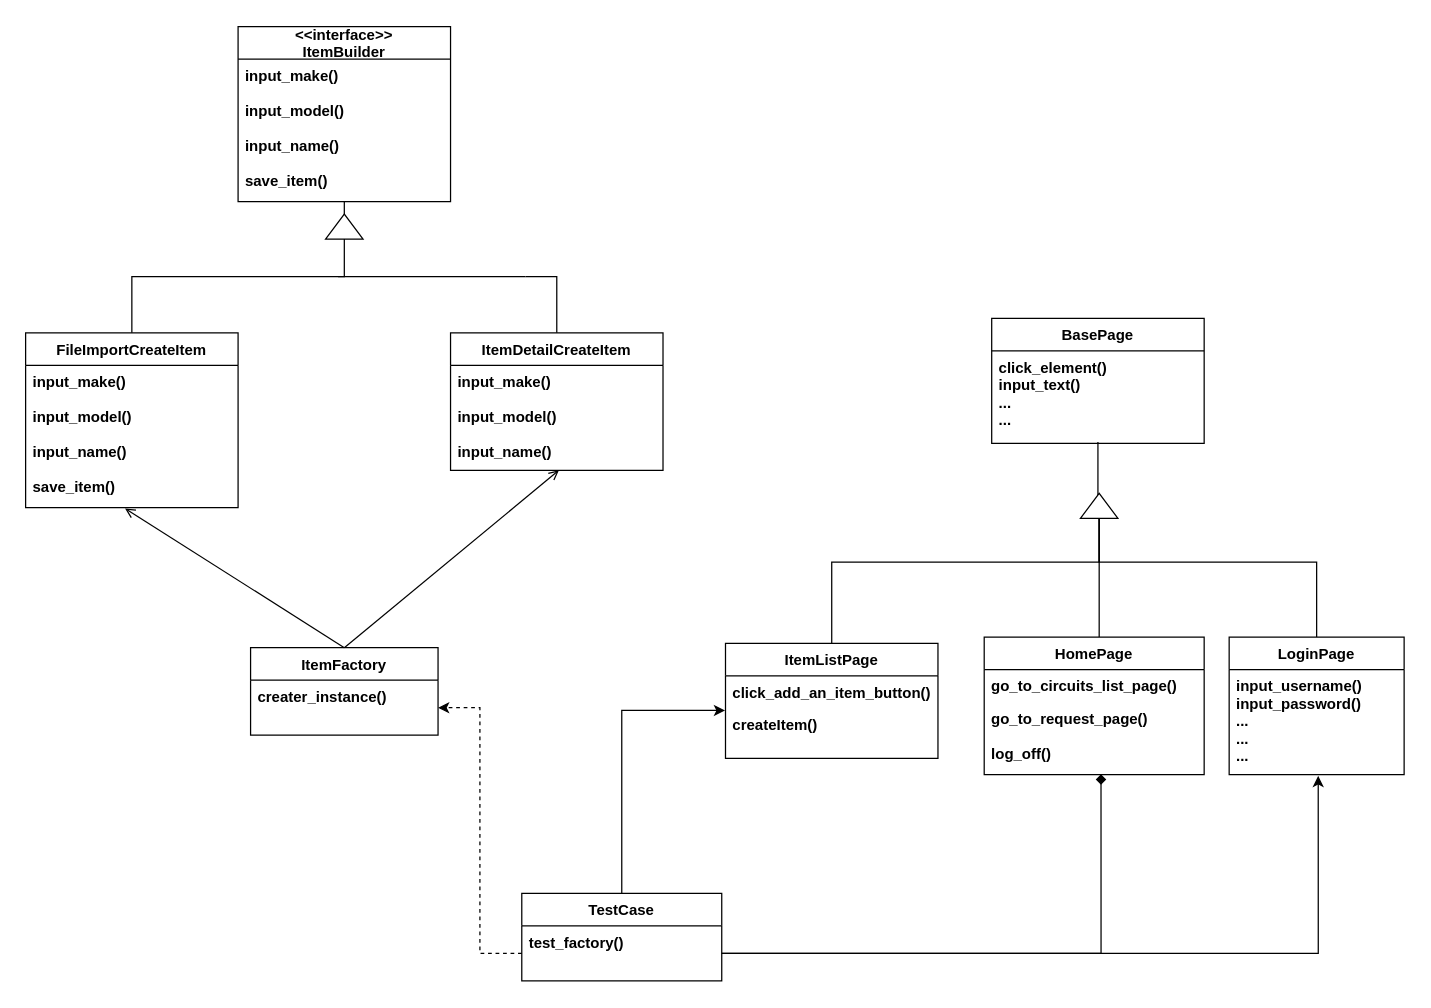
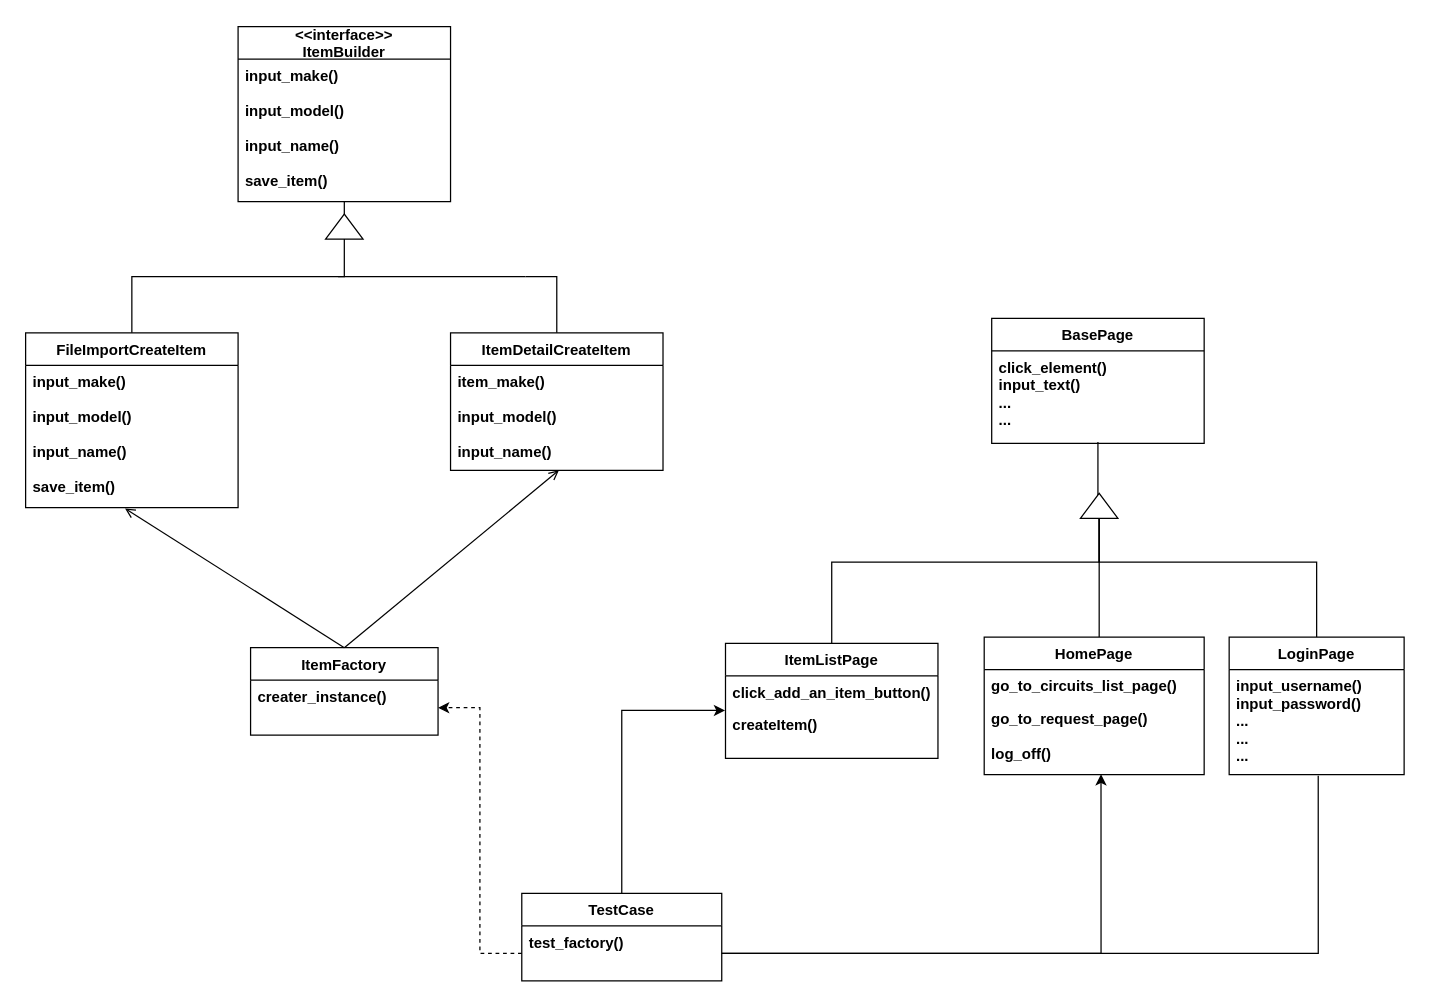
node "input_make() input_model() input_name()": label "input_make() input_model() input_name()" -> "item_make() input_model() input_name()"
edge "test_factory()" -> "go_to_request_page() log_off()": arrowhead diamond -> classic
edge "test_factory()" -> "input_username() input_password() ... ... ...": arrowhead classic -> none
